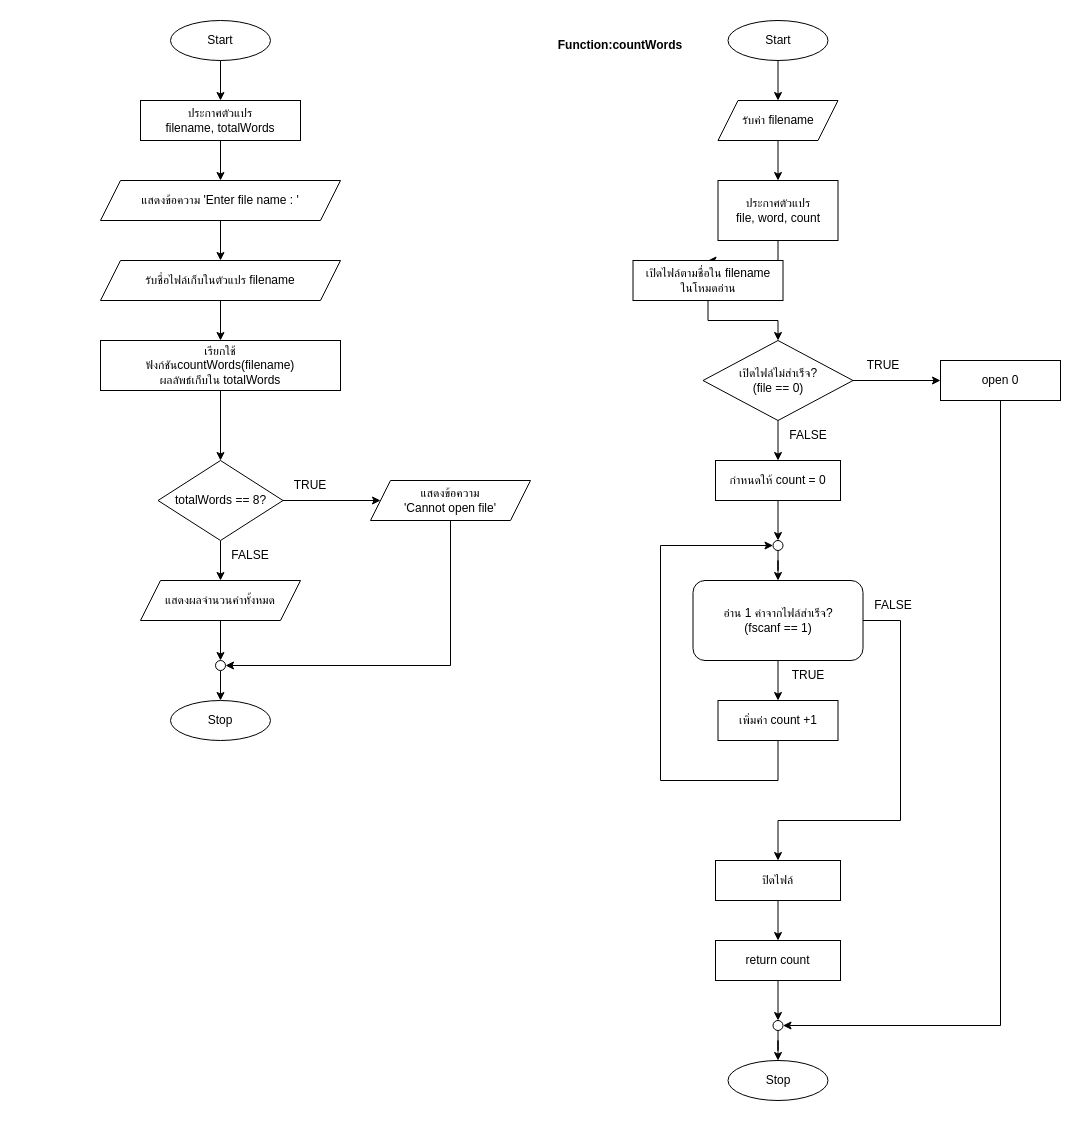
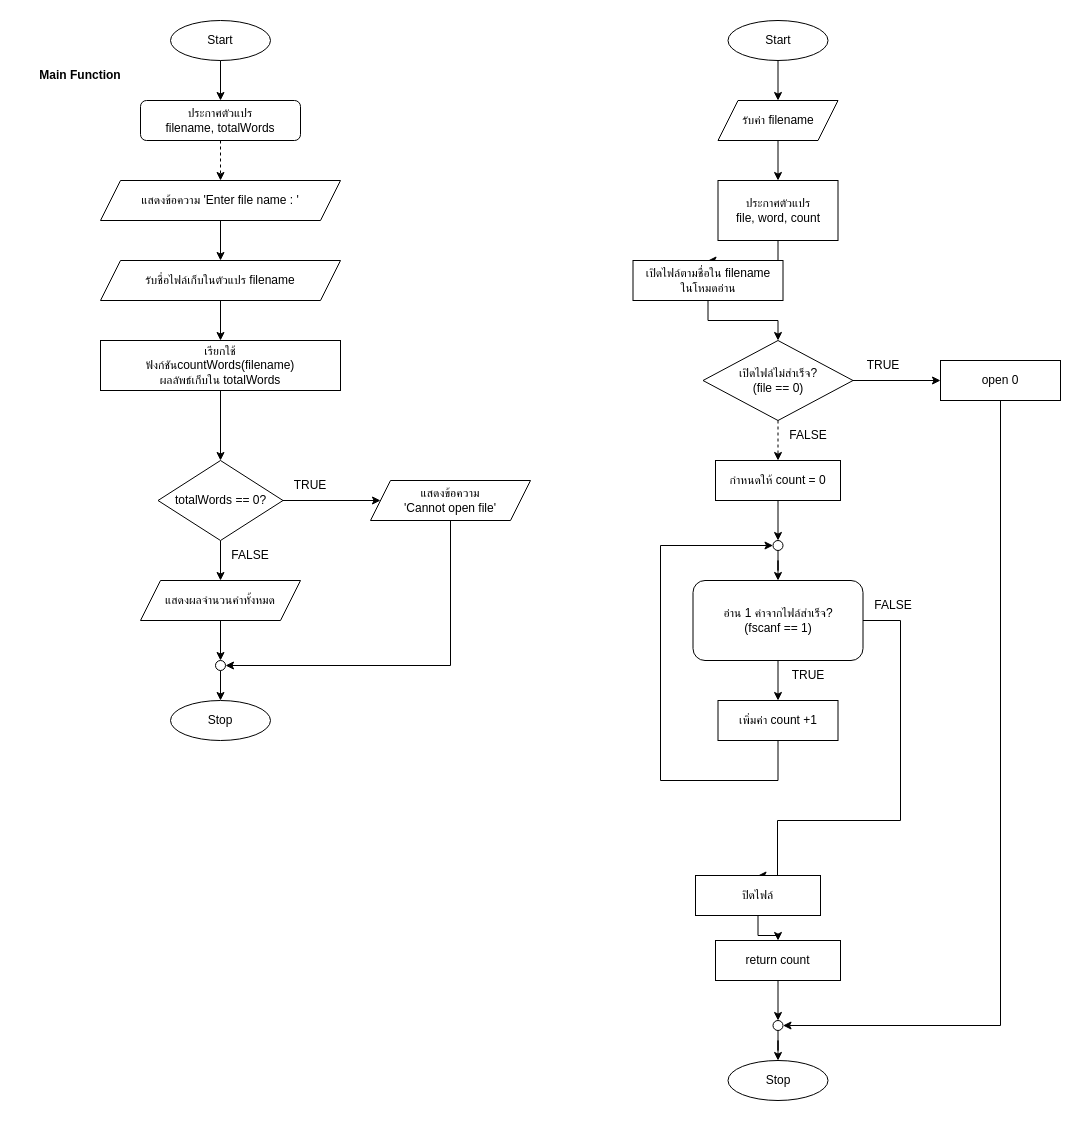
node "Function:countWords": removed
node "Main Function": added
node "ประกาศตัวแปร filename, totalWords": shape rectangle -> rounded rectangle
edge "ประกาศตัวแปร filename, totalWords" -> "แสดงข้อความ 'Enter file name : '": style solid -> dashed
edge "เปิดไฟล์ไม่สำเร็จ? (file == 0)" -> "กำหนดให้ count = 0": style solid -> dashed
node "totalWords == 8?": label "totalWords == 8?" -> "totalWords == 0?"
node "ปิดไฟล์": moved (778, 881) -> (758, 896)
